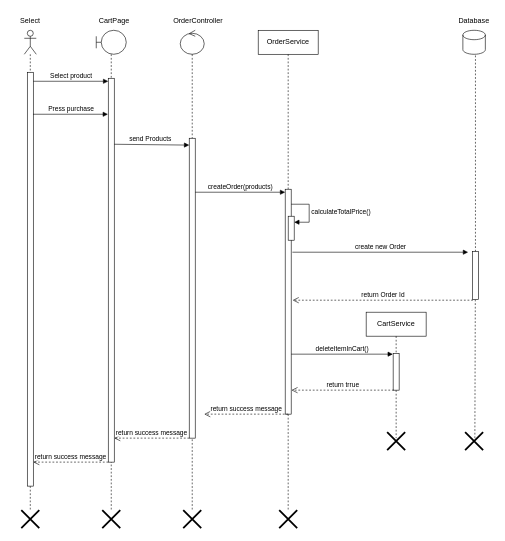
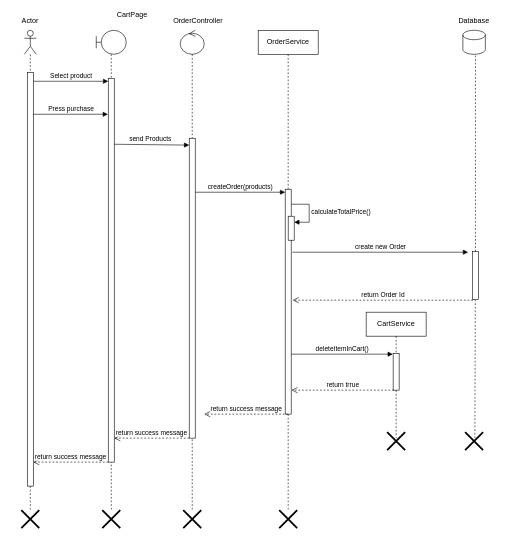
node "Select": label "Select" -> "Actor"
node "CartPage": moved (114, 21) -> (132, 15)
